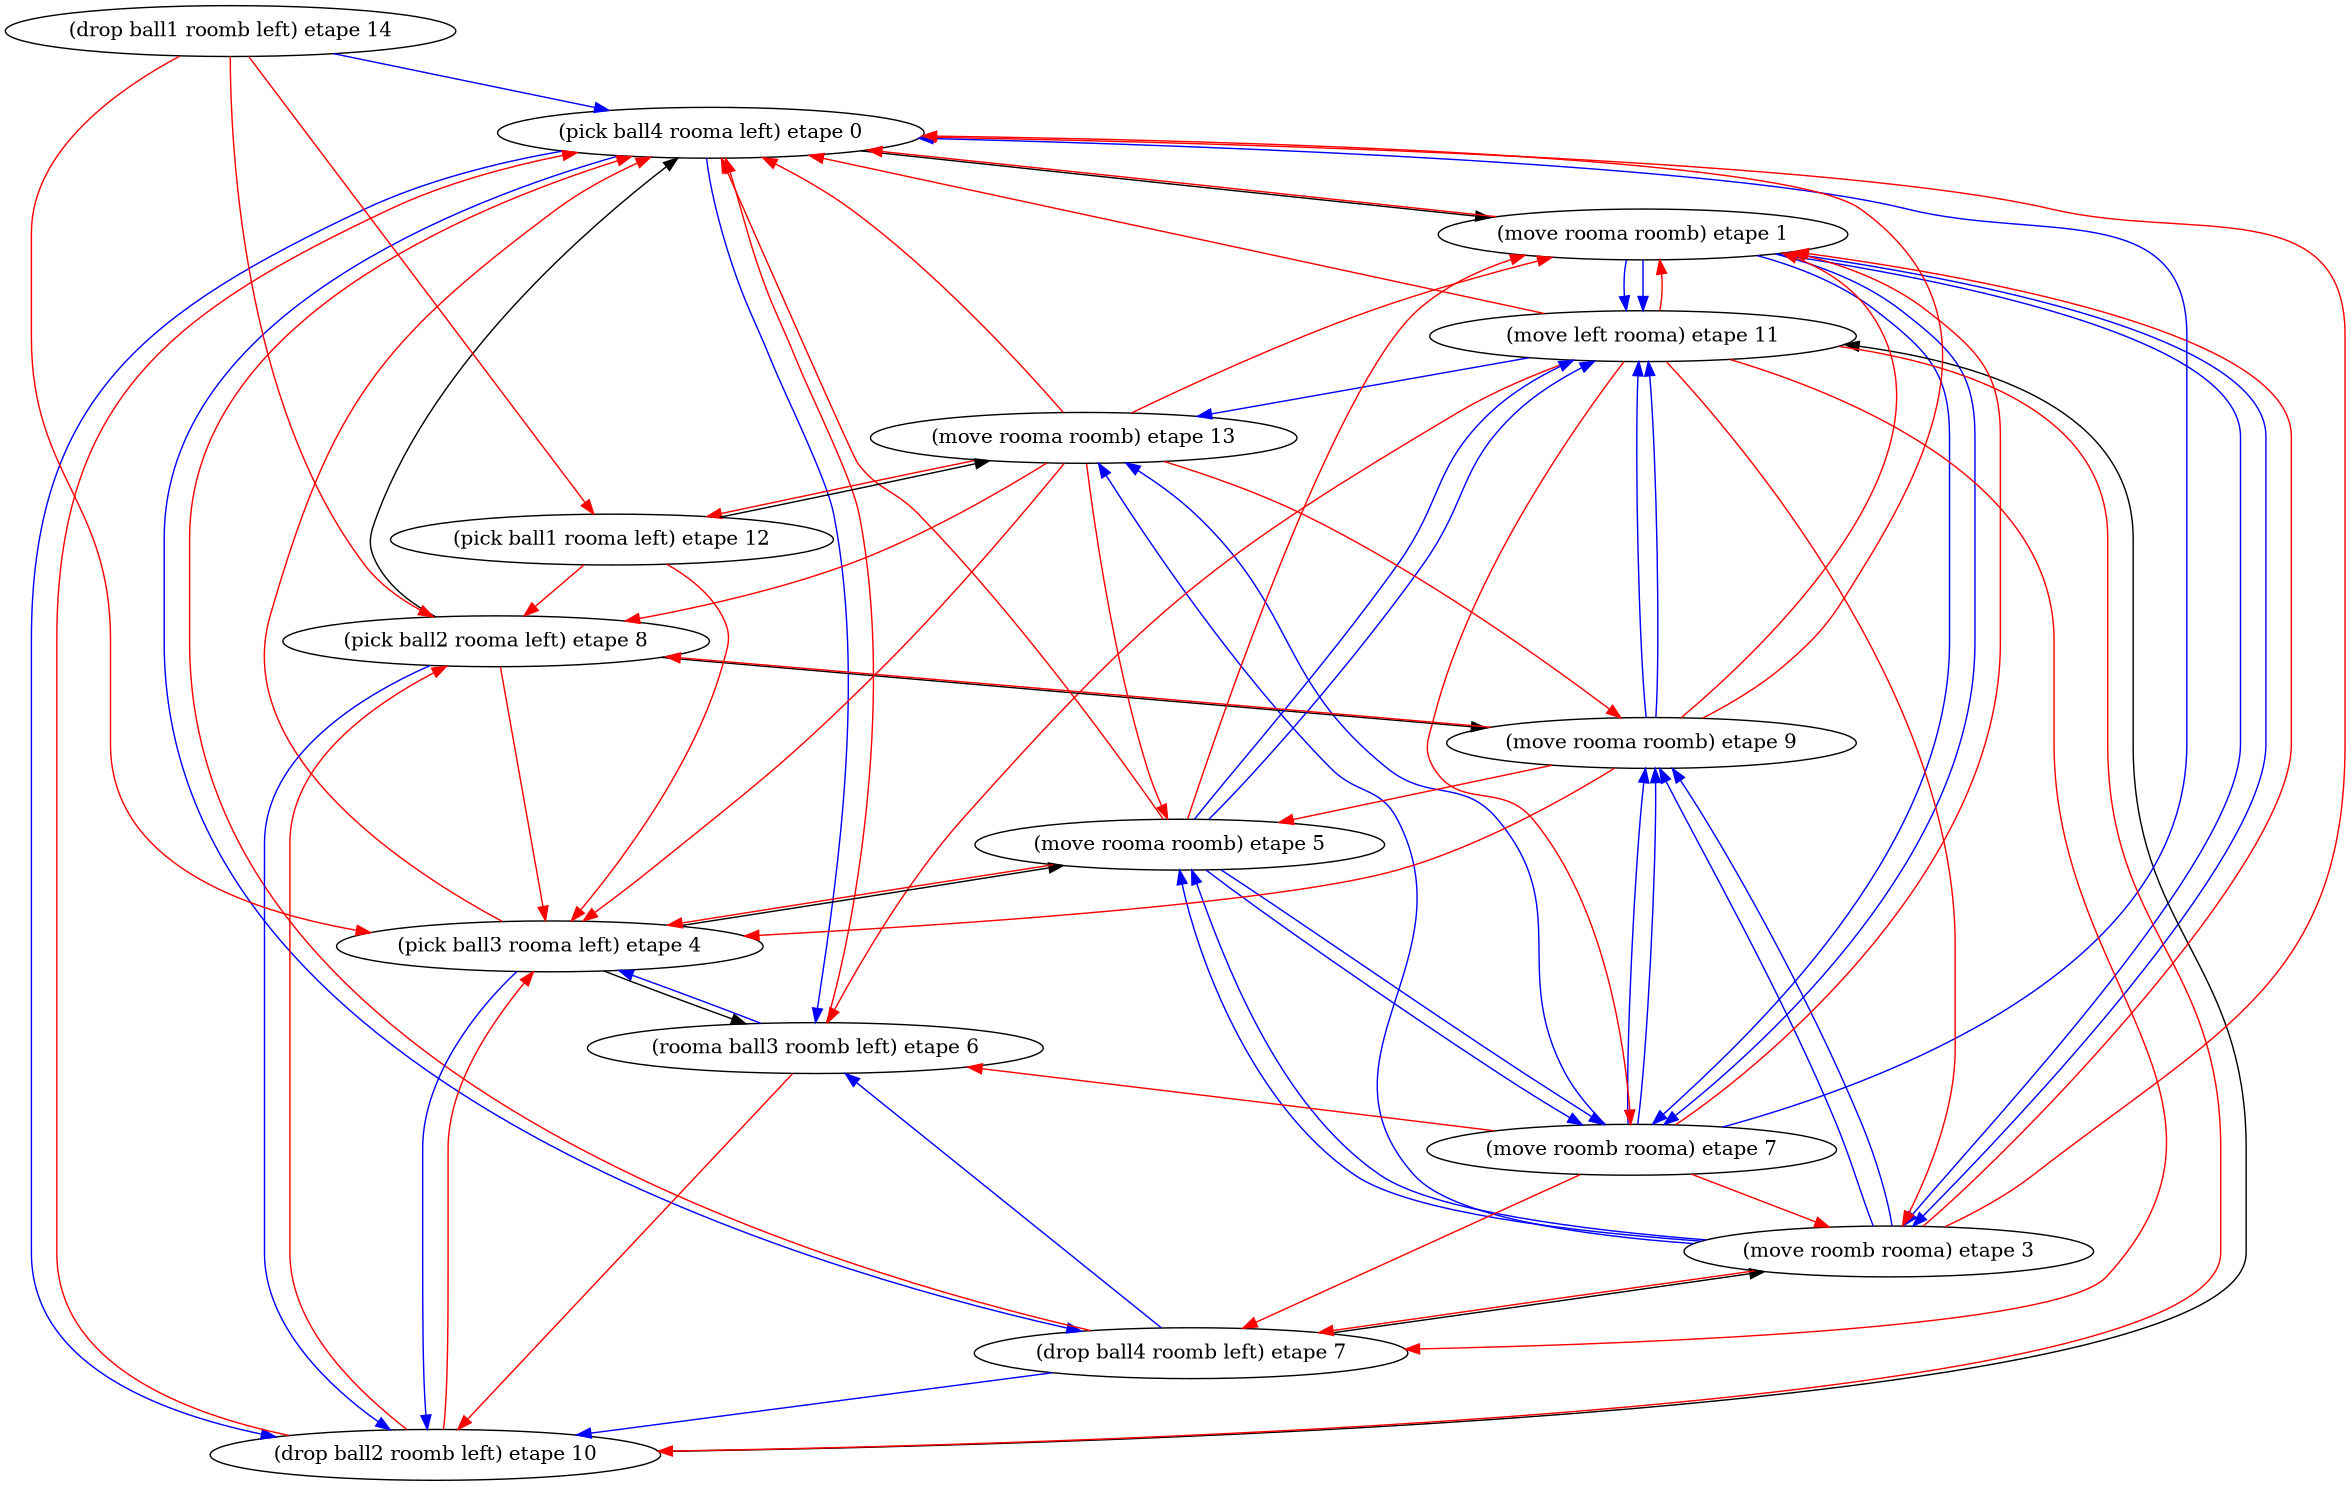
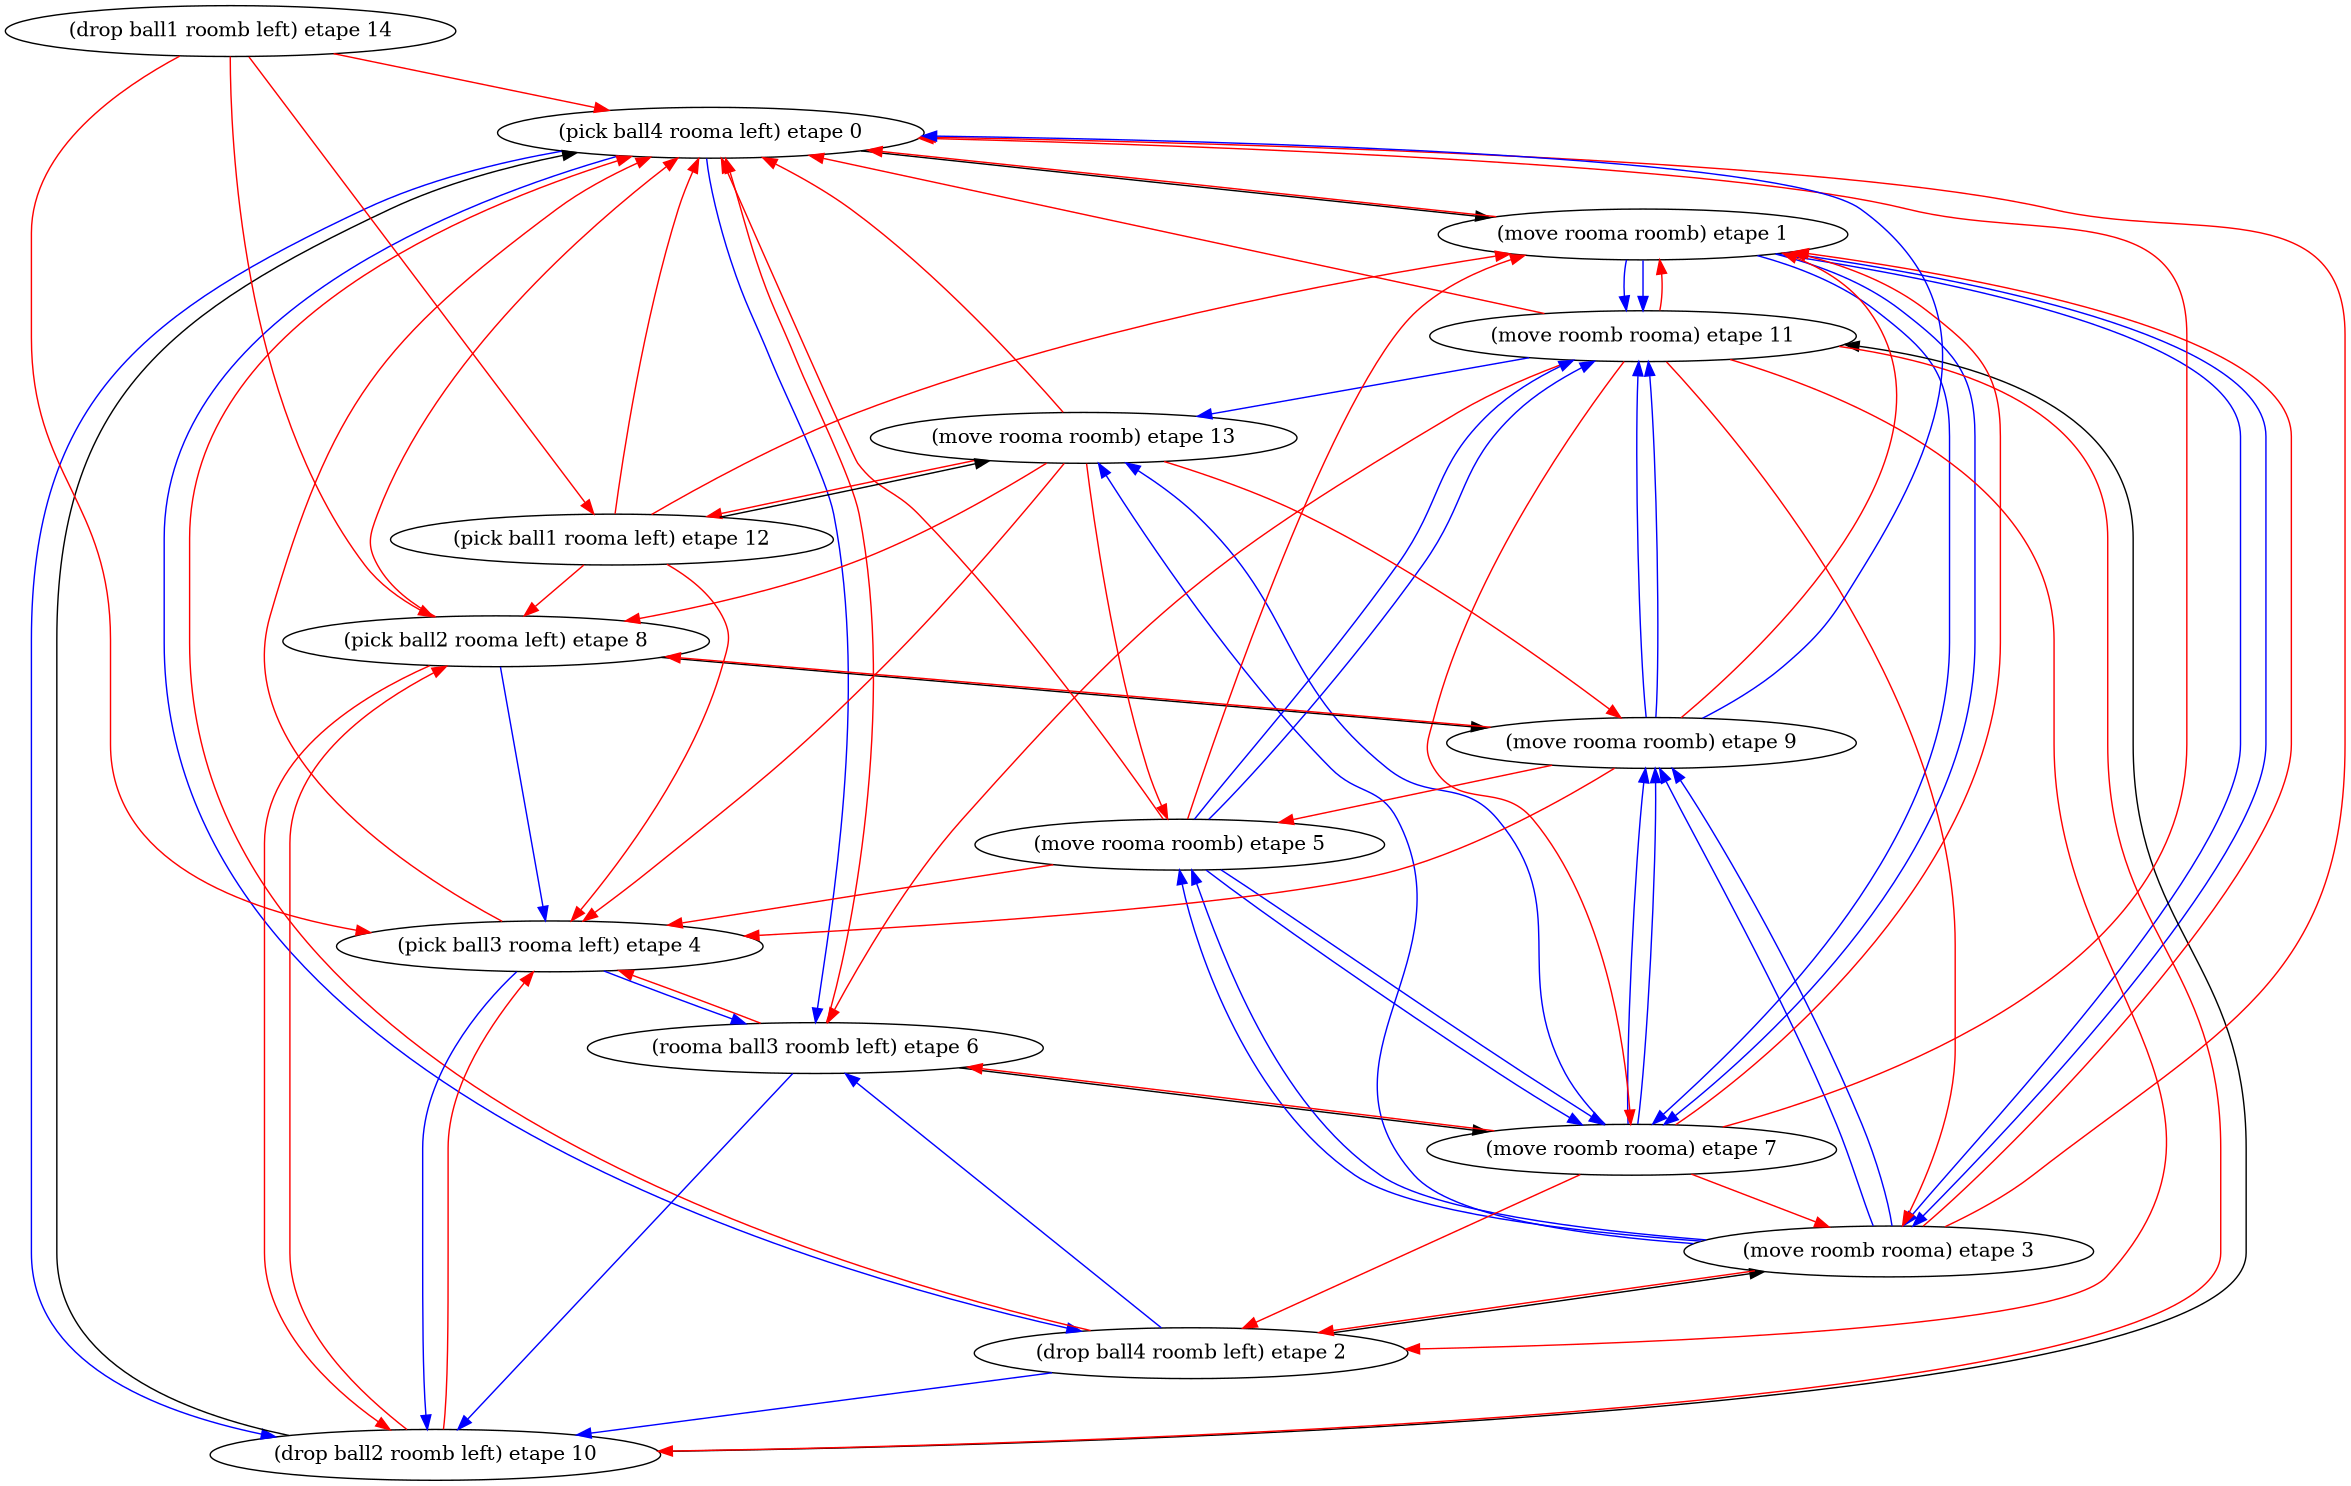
edge "(drop ball1 roomb left) etape 14" -> "(pick ball4 rooma left) etape 0": color blue -> red
edge "(move rooma roomb) etape 9" -> "(pick ball4 rooma left) etape 0": color red -> blue
edge "(move roomb rooma) etape 7" -> "(pick ball4 rooma left) etape 0": color blue -> red
edge "(move rooma roomb) etape 13" -> "(move rooma roomb) etape 1": now "(pick ball1 rooma left) etape 12" -> "(move rooma roomb) etape 1"
node "(move left rooma) etape 11": label "(move left rooma) etape 11" -> "(move roomb rooma) etape 11"
edge "(pick ball1 rooma left) etape 12" -> "(pick ball4 rooma left) etape 0": added
edge "(pick ball2 rooma left) etape 8" -> "(pick ball4 rooma left) etape 0": color black -> red
edge "(drop ball2 roomb left) etape 10" -> "(pick ball4 rooma left) etape 0": color red -> black
edge "(pick ball2 rooma left) etape 8" -> "(pick ball3 rooma left) etape 4": color red -> blue
edge "(pick ball3 rooma left) etape 4" -> "(move rooma roomb) etape 5": removed
edge "(pick ball3 rooma left) etape 4" -> "(rooma ball3 roomb left) etape 6": color black -> blue
edge "(rooma ball3 roomb left) etape 6" -> "(pick ball3 rooma left) etape 4": color blue -> red
edge "(pick ball2 rooma left) etape 8" -> "(drop ball2 roomb left) etape 10": color blue -> red
edge "(rooma ball3 roomb left) etape 6" -> "(move roomb rooma) etape 7": added
edge "(rooma ball3 roomb left) etape 6" -> "(drop ball2 roomb left) etape 10": color red -> blue
node "(drop ball4 roomb left) etape 7": label "(drop ball4 roomb left) etape 7" -> "(drop ball4 roomb left) etape 2"
